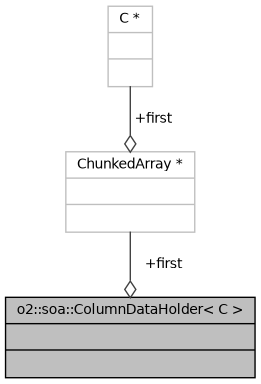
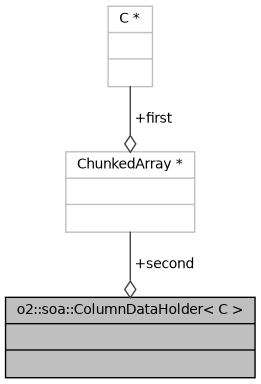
edge "ChunkedArray *" -> "o2::soa::ColumnDataHolder< C >": label " +first" -> " +second"
